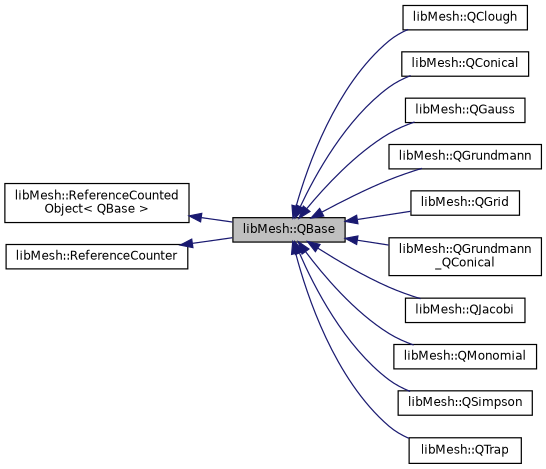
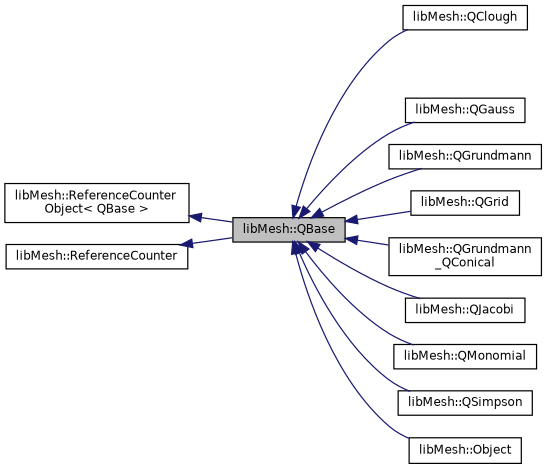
node "libMesh::QConical": removed
node "libMesh::ReferenceCounted Object< QBase >": label "libMesh::ReferenceCounted Object< QBase >" -> "libMesh::ReferenceCounter Object< QBase >"
node "libMesh::QTrap": label "libMesh::QTrap" -> "libMesh::Object"
